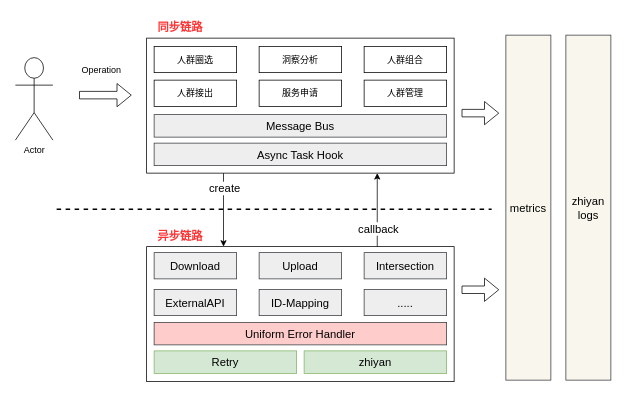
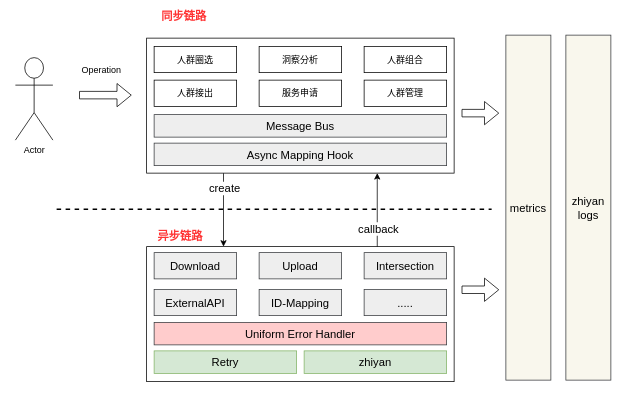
node "同步链路": moved (180, 27) -> (184, 15)
node "Async Task Hook": label "Async Task Hook" -> "Async Mapping Hook"
